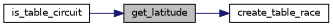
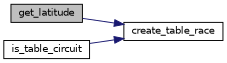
edge "is_table_circuit" -> "get_latitude": now "is_table_circuit" -> "create_table_race"
